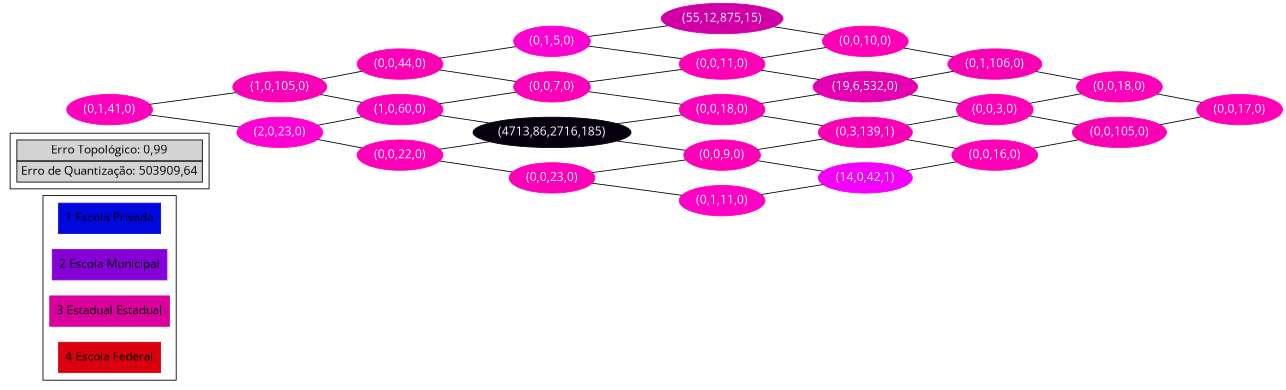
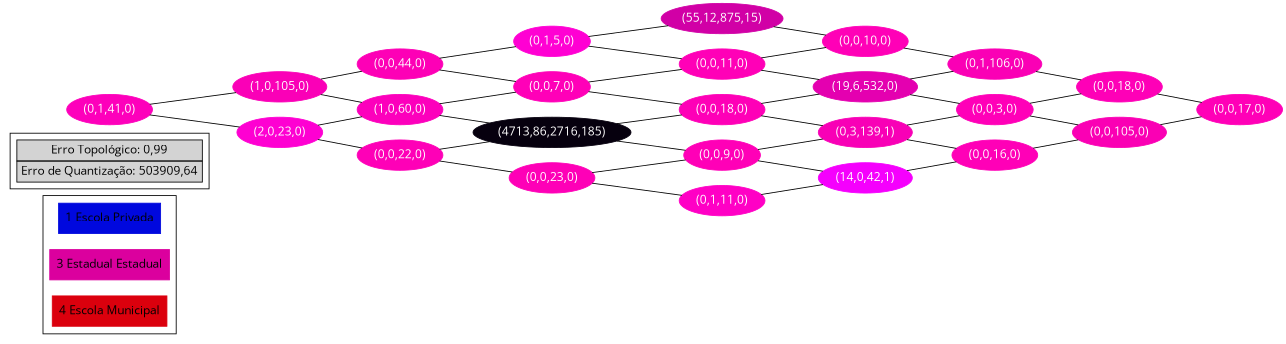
node "2 Escola Municipal": removed
node "4 Escola Federal": label "4 Escola Federal" -> "4 Escola Municipal"
